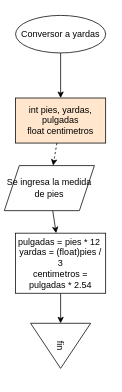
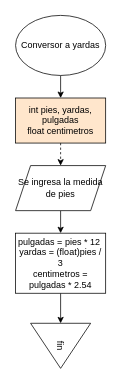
node "Conversor a yardas": size 90x38 -> 90x60
node "Se ingresa la medida de pies": moved (49, 188) -> (60, 188)
